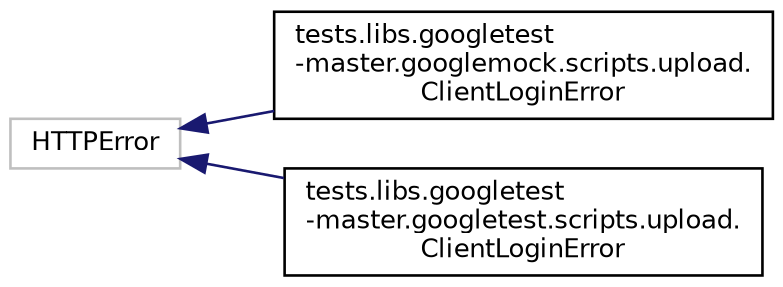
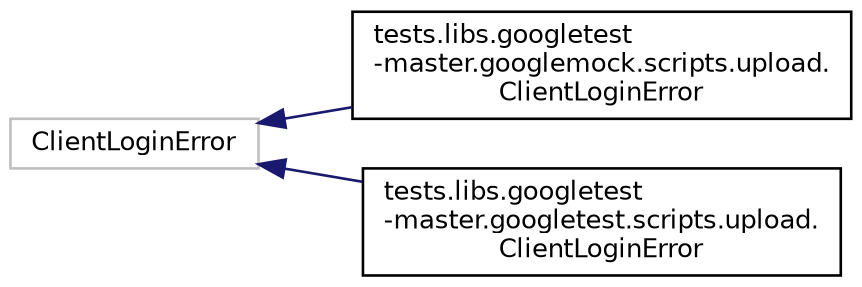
node "HTTPError": label "HTTPError" -> "ClientLoginError"
